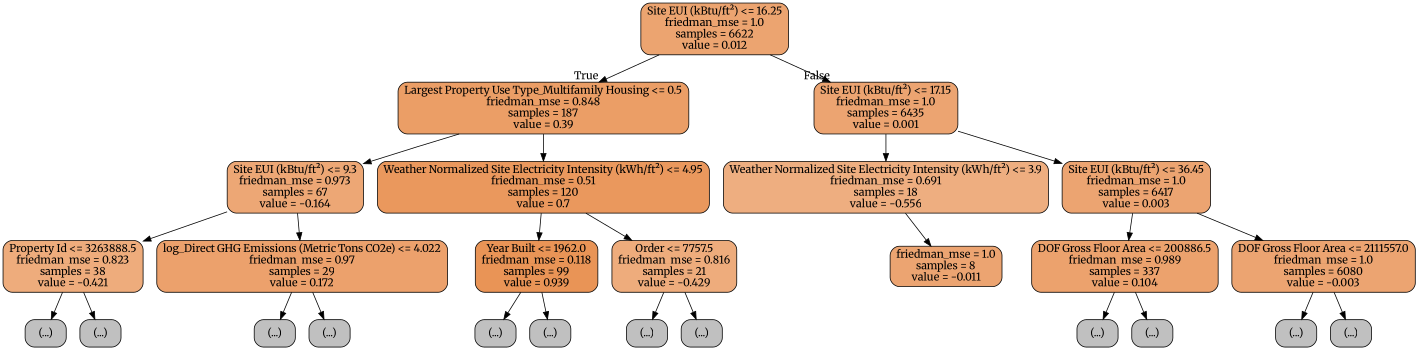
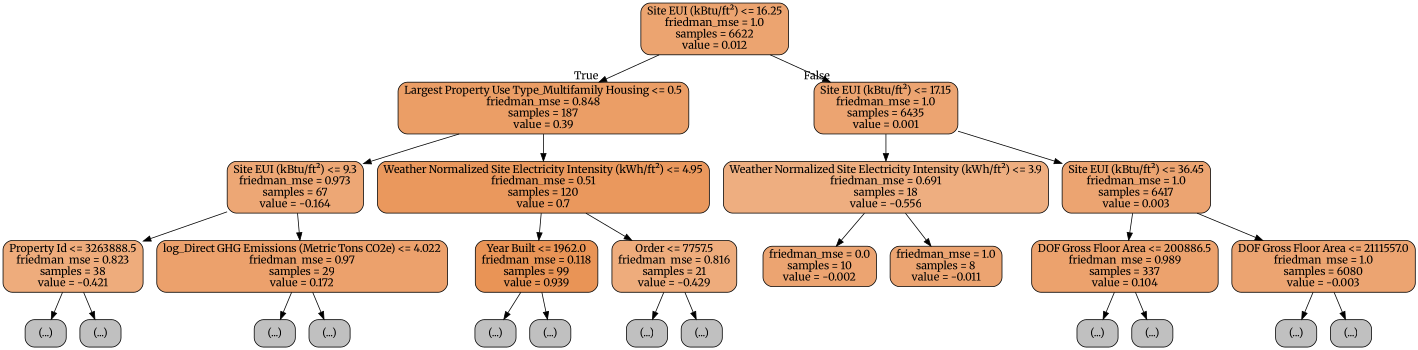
node "friedman_mse = 0.0 samples = 10 value = -0.002": added
